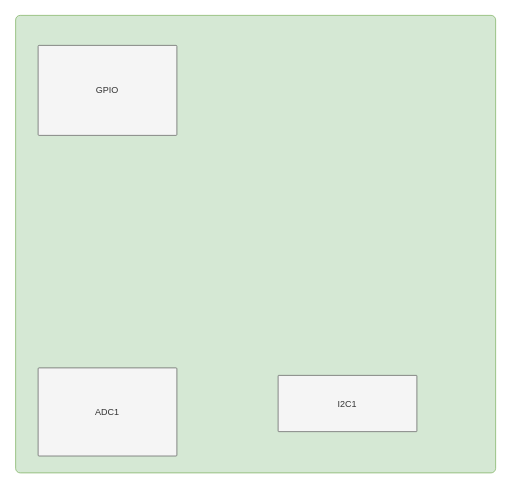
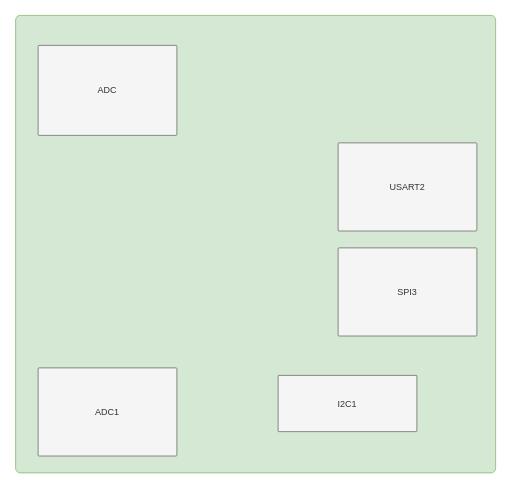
node "GPIO": label "GPIO" -> "ADC"
node "USART2": added
node "SPI3": added
